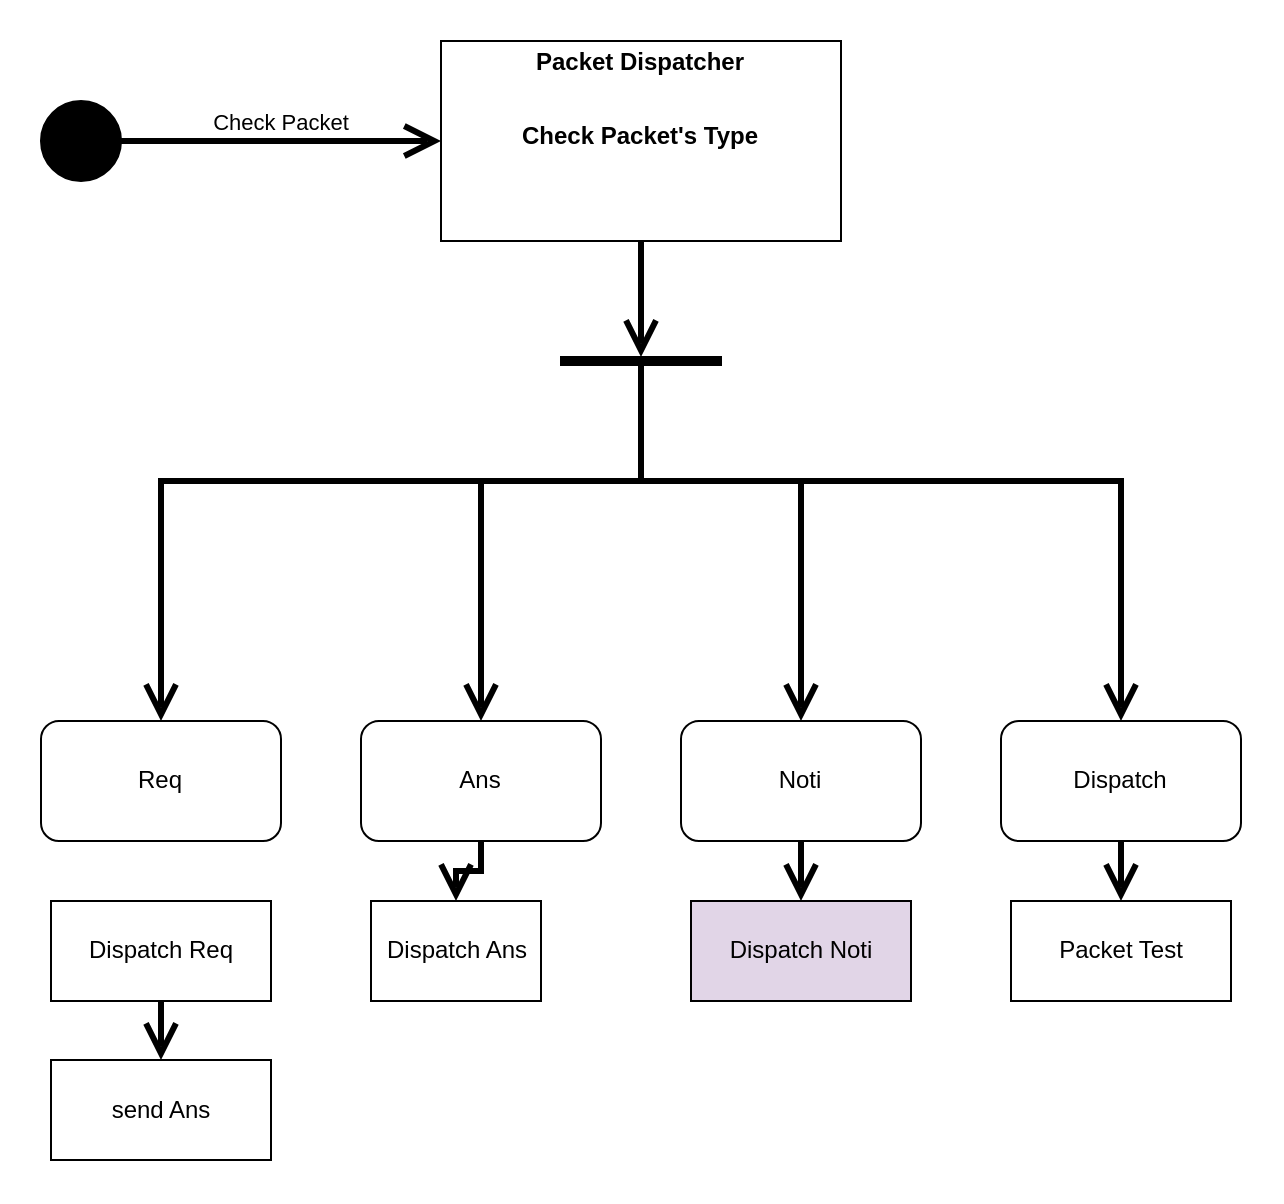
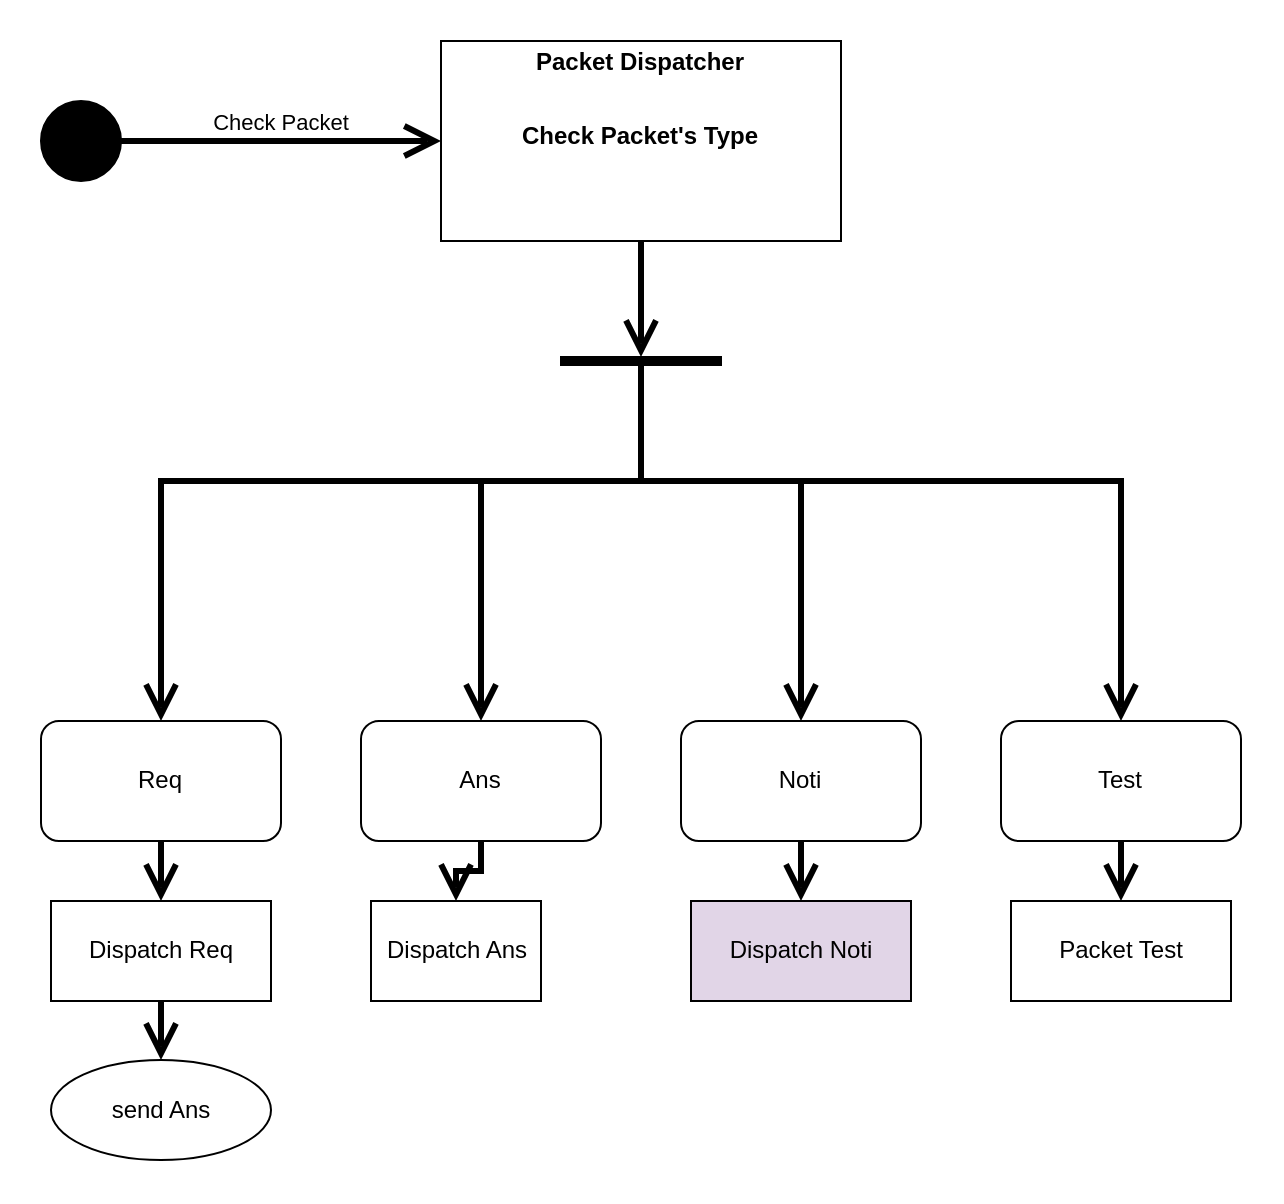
node "Dispatch": label "Dispatch" -> "Test"
edge "Req" -> "Dispatch Req": added
node "send Ans": shape rectangle -> ellipse
